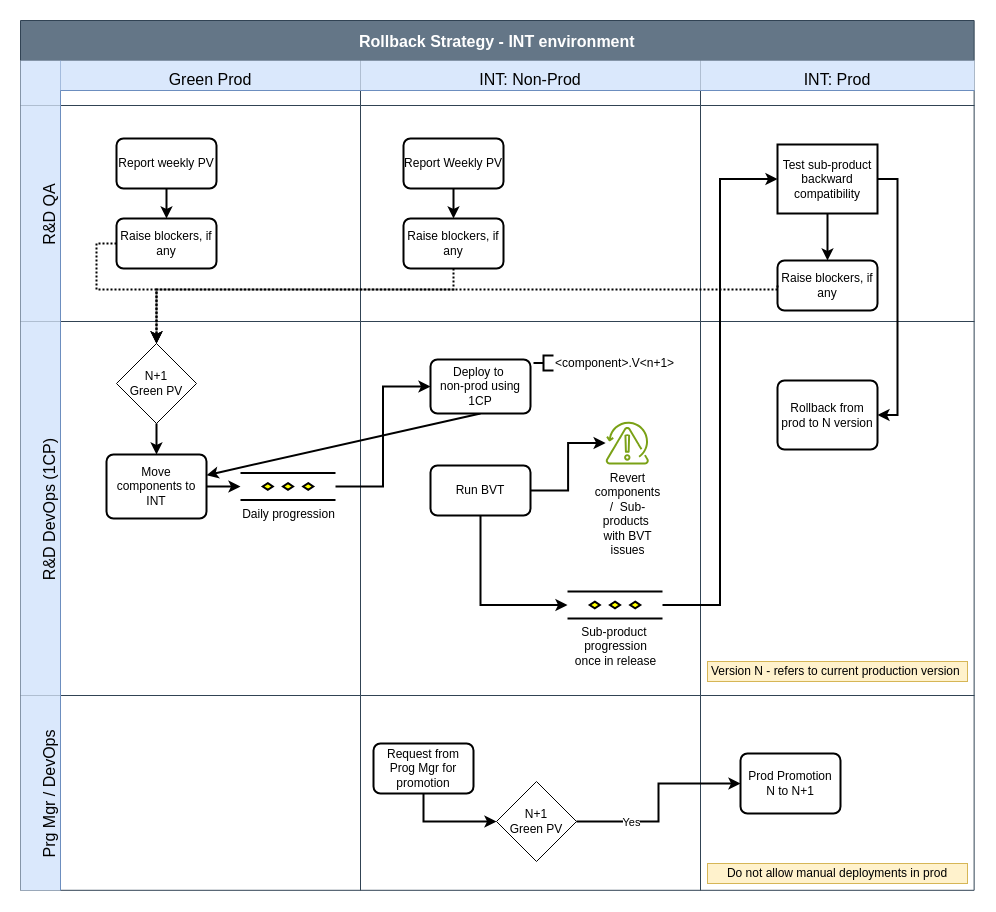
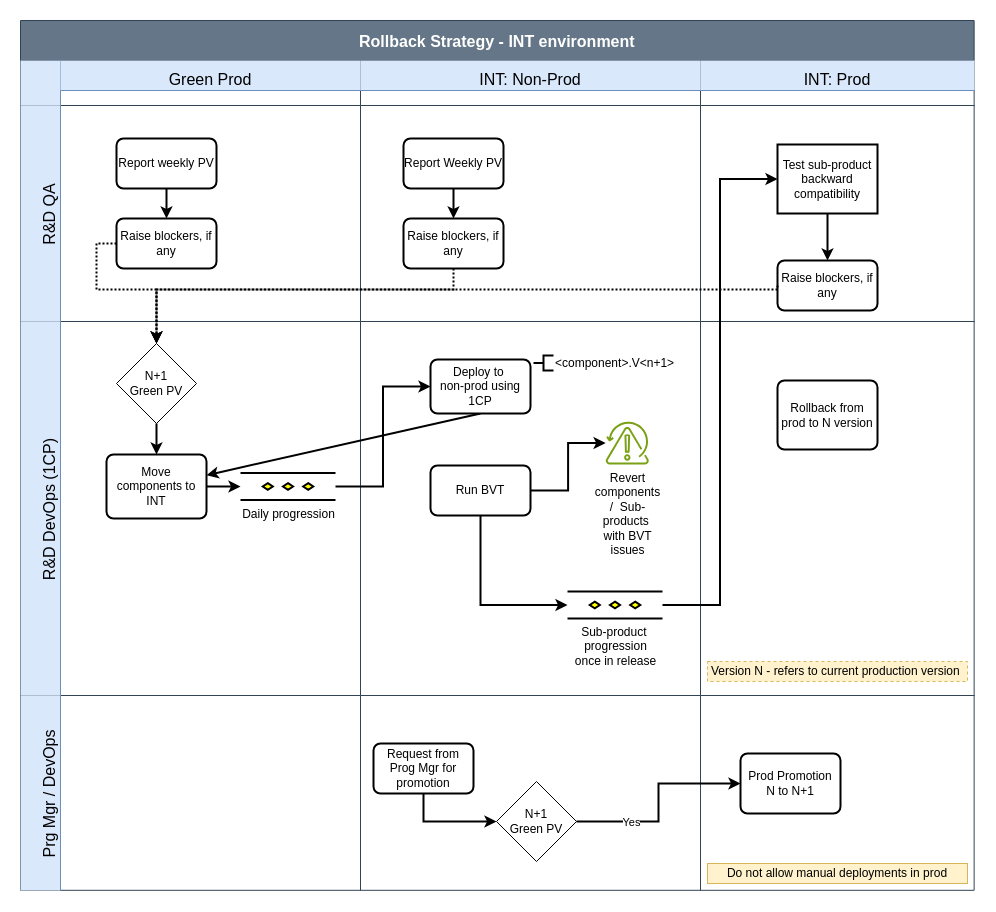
edge "Test sub-product backward compatibility" -> "Rollback from prod to N version": removed
node "Version N - refers to current production version": style solid -> dashed
